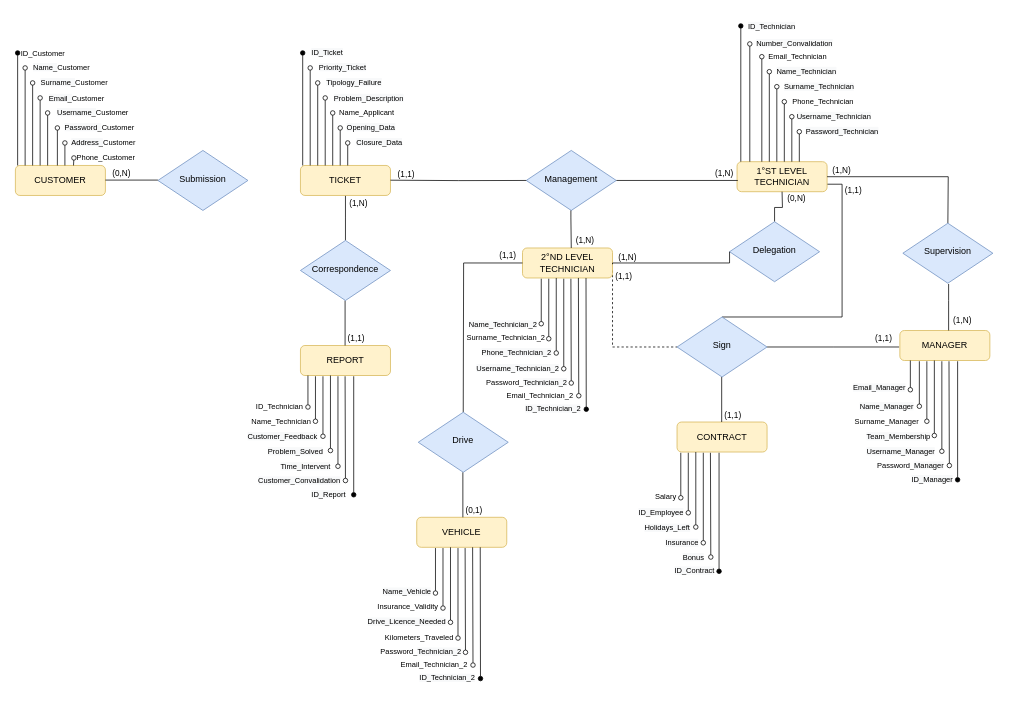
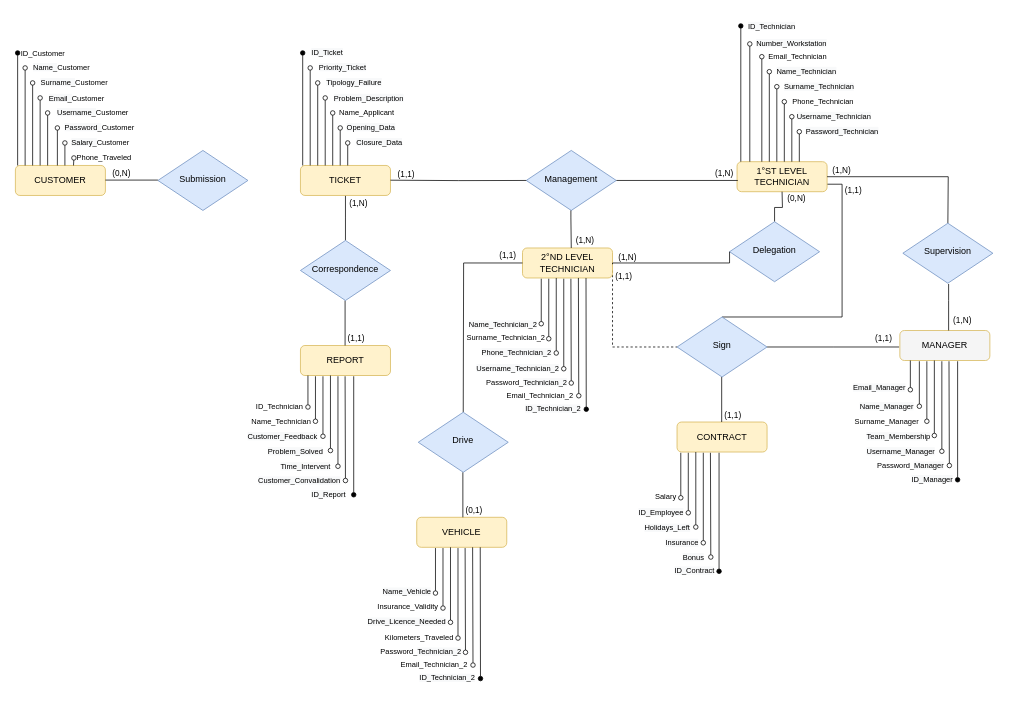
node "Number_Convalidation": label "Number_Convalidation" -> "Number_Workstation"
node "Address_Customer": label "Address_Customer" -> "Salary_Customer"
node "Phone_Customer": label "Phone_Customer" -> "Phone_Traveled"
node "MANAGER": fillcolor #fff2cc -> #f5f5f5
